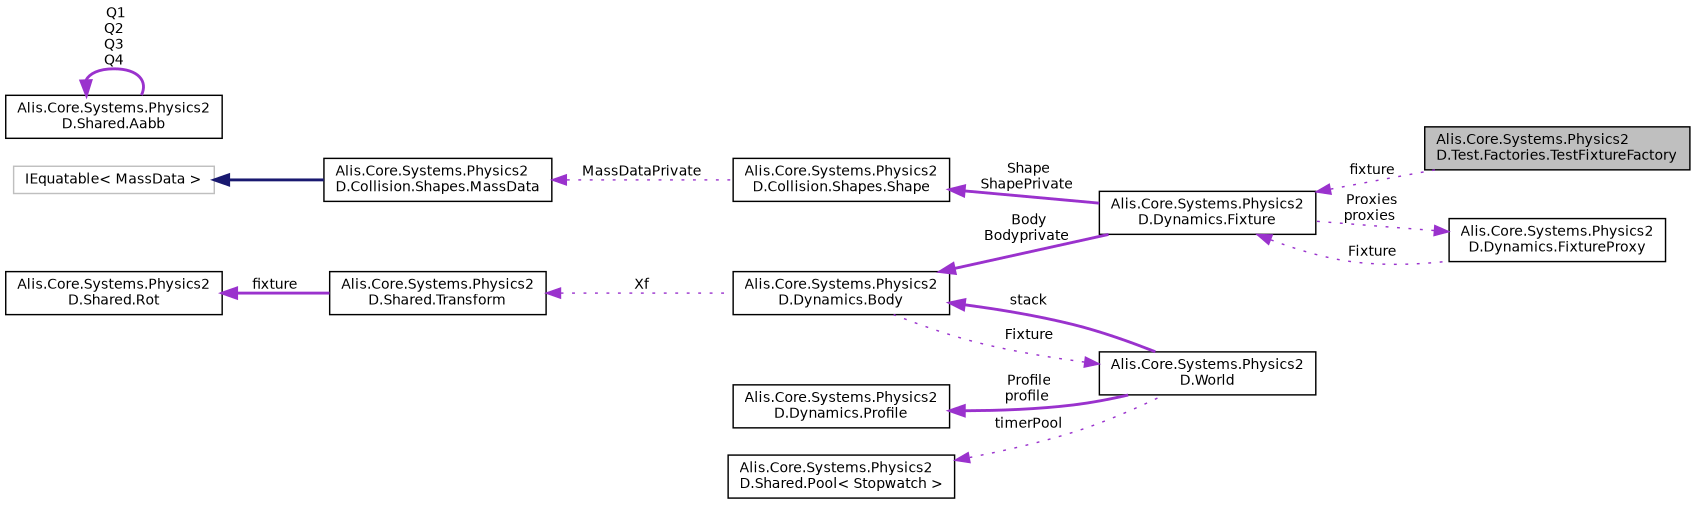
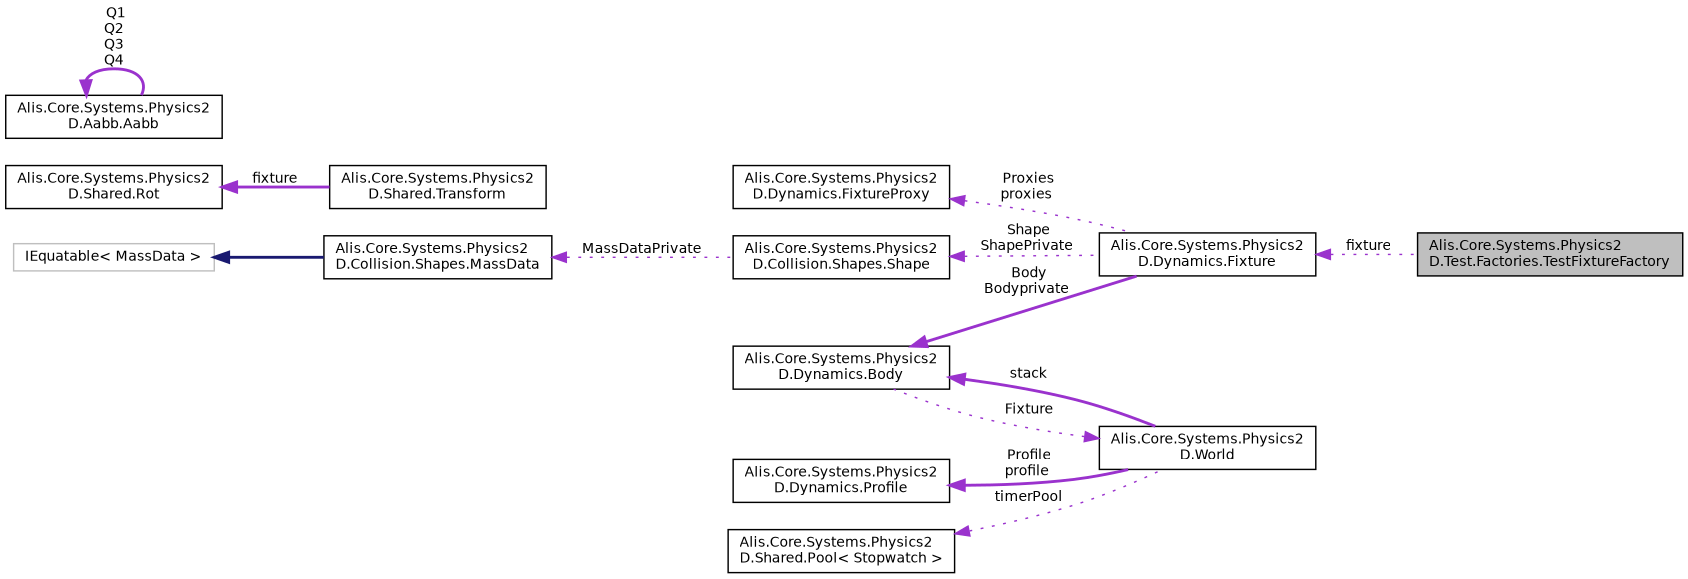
node "Alis.Core.Systems.Physics2 D.Shared.Aabb": label "Alis.Core.Systems.Physics2 D.Shared.Aabb" -> "Alis.Core.Systems.Physics2 D.Aabb.Aabb"
edge "Alis.Core.Systems.Physics2 D.Dynamics.Fixture" -> "Alis.Core.Systems.Physics2 D.Collision.Shapes.Shape": style bold -> dotted
edge "Alis.Core.Systems.Physics2 D.Dynamics.FixtureProxy" -> "Alis.Core.Systems.Physics2 D.Dynamics.Fixture": removed, label "Fixture"
edge "Alis.Core.Systems.Physics2 D.Dynamics.Body" -> "Alis.Core.Systems.Physics2 D.Shared.Transform": removed, label "Xf"
